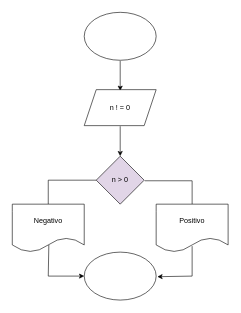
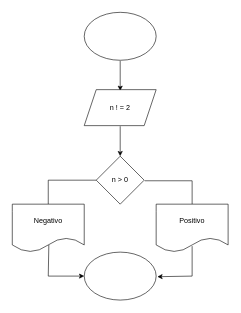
node "n ! = 0": label "n ! = 0" -> "n ! = 2"
node "n > 0": fillcolor #e1d5e7 -> #ffffff
